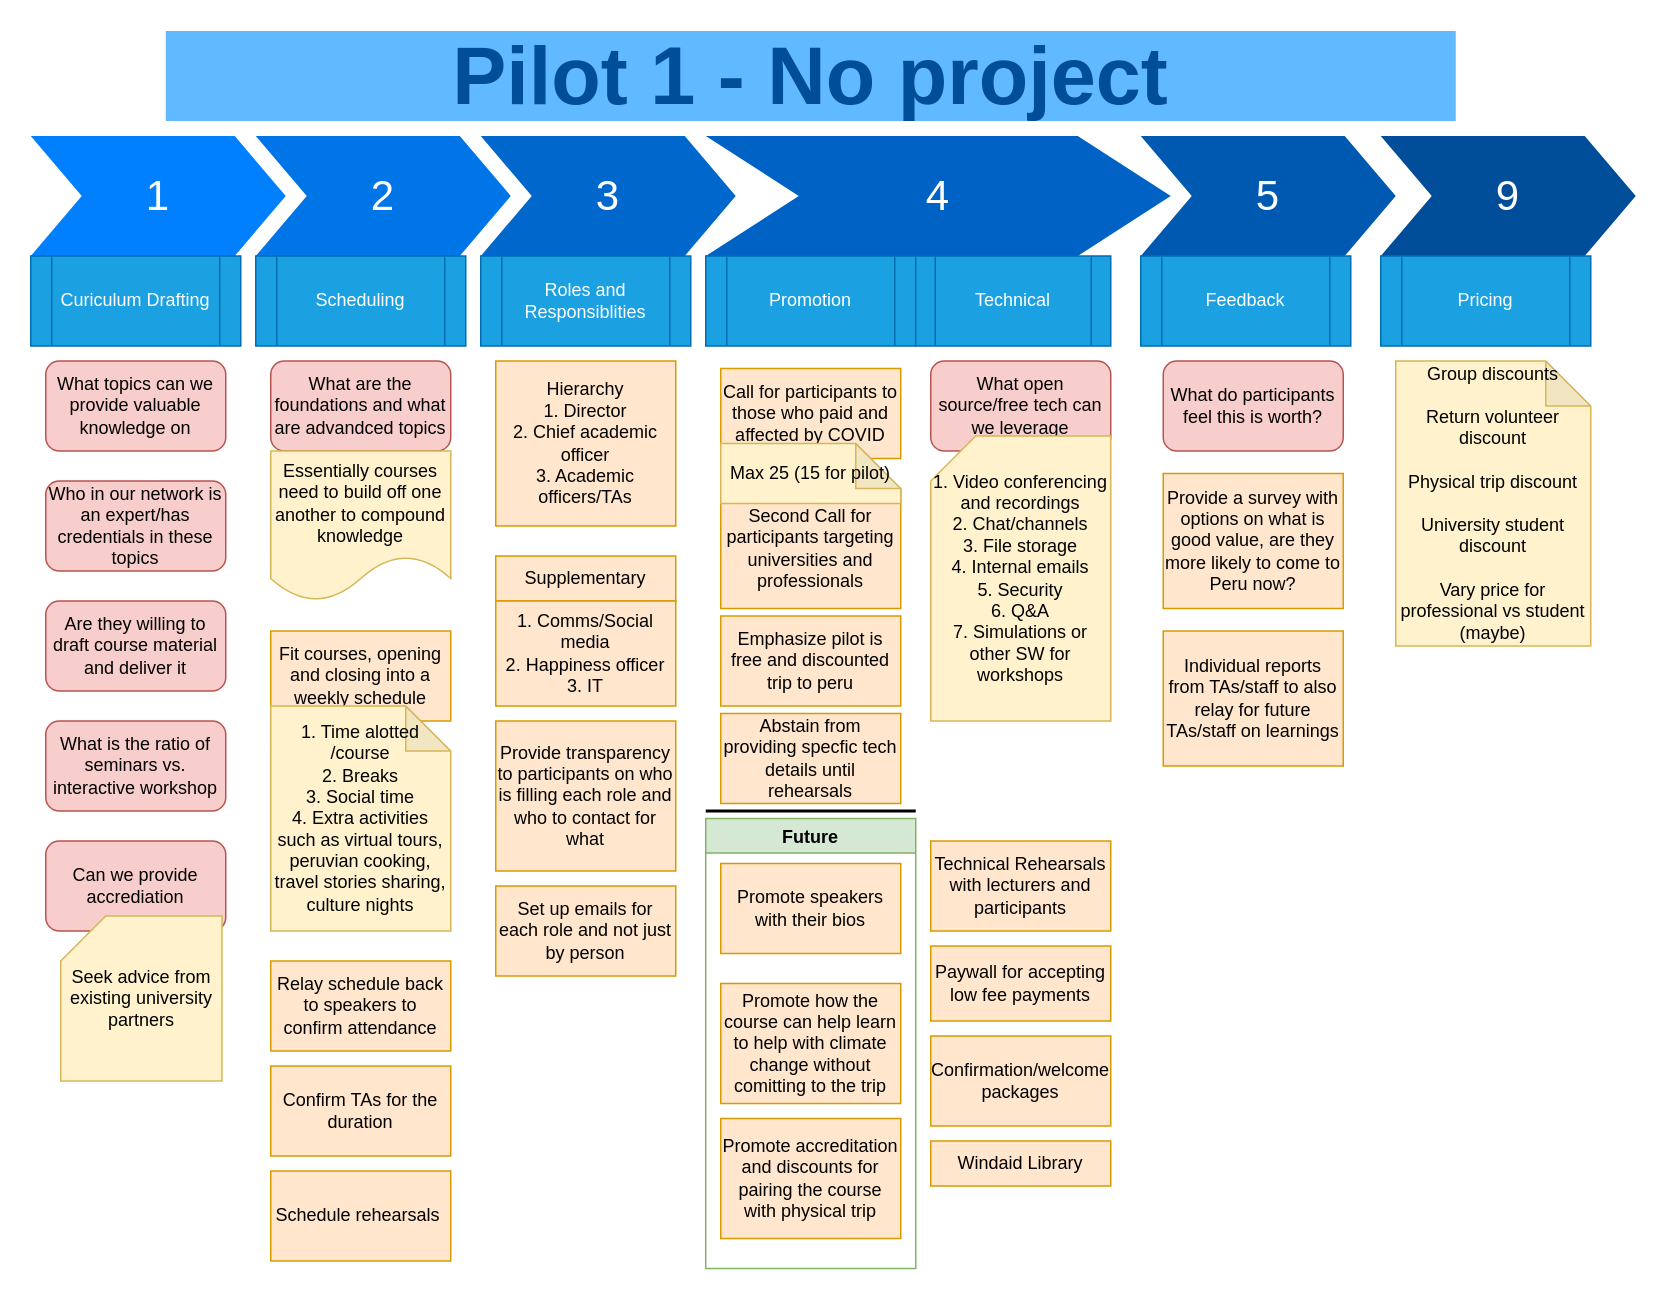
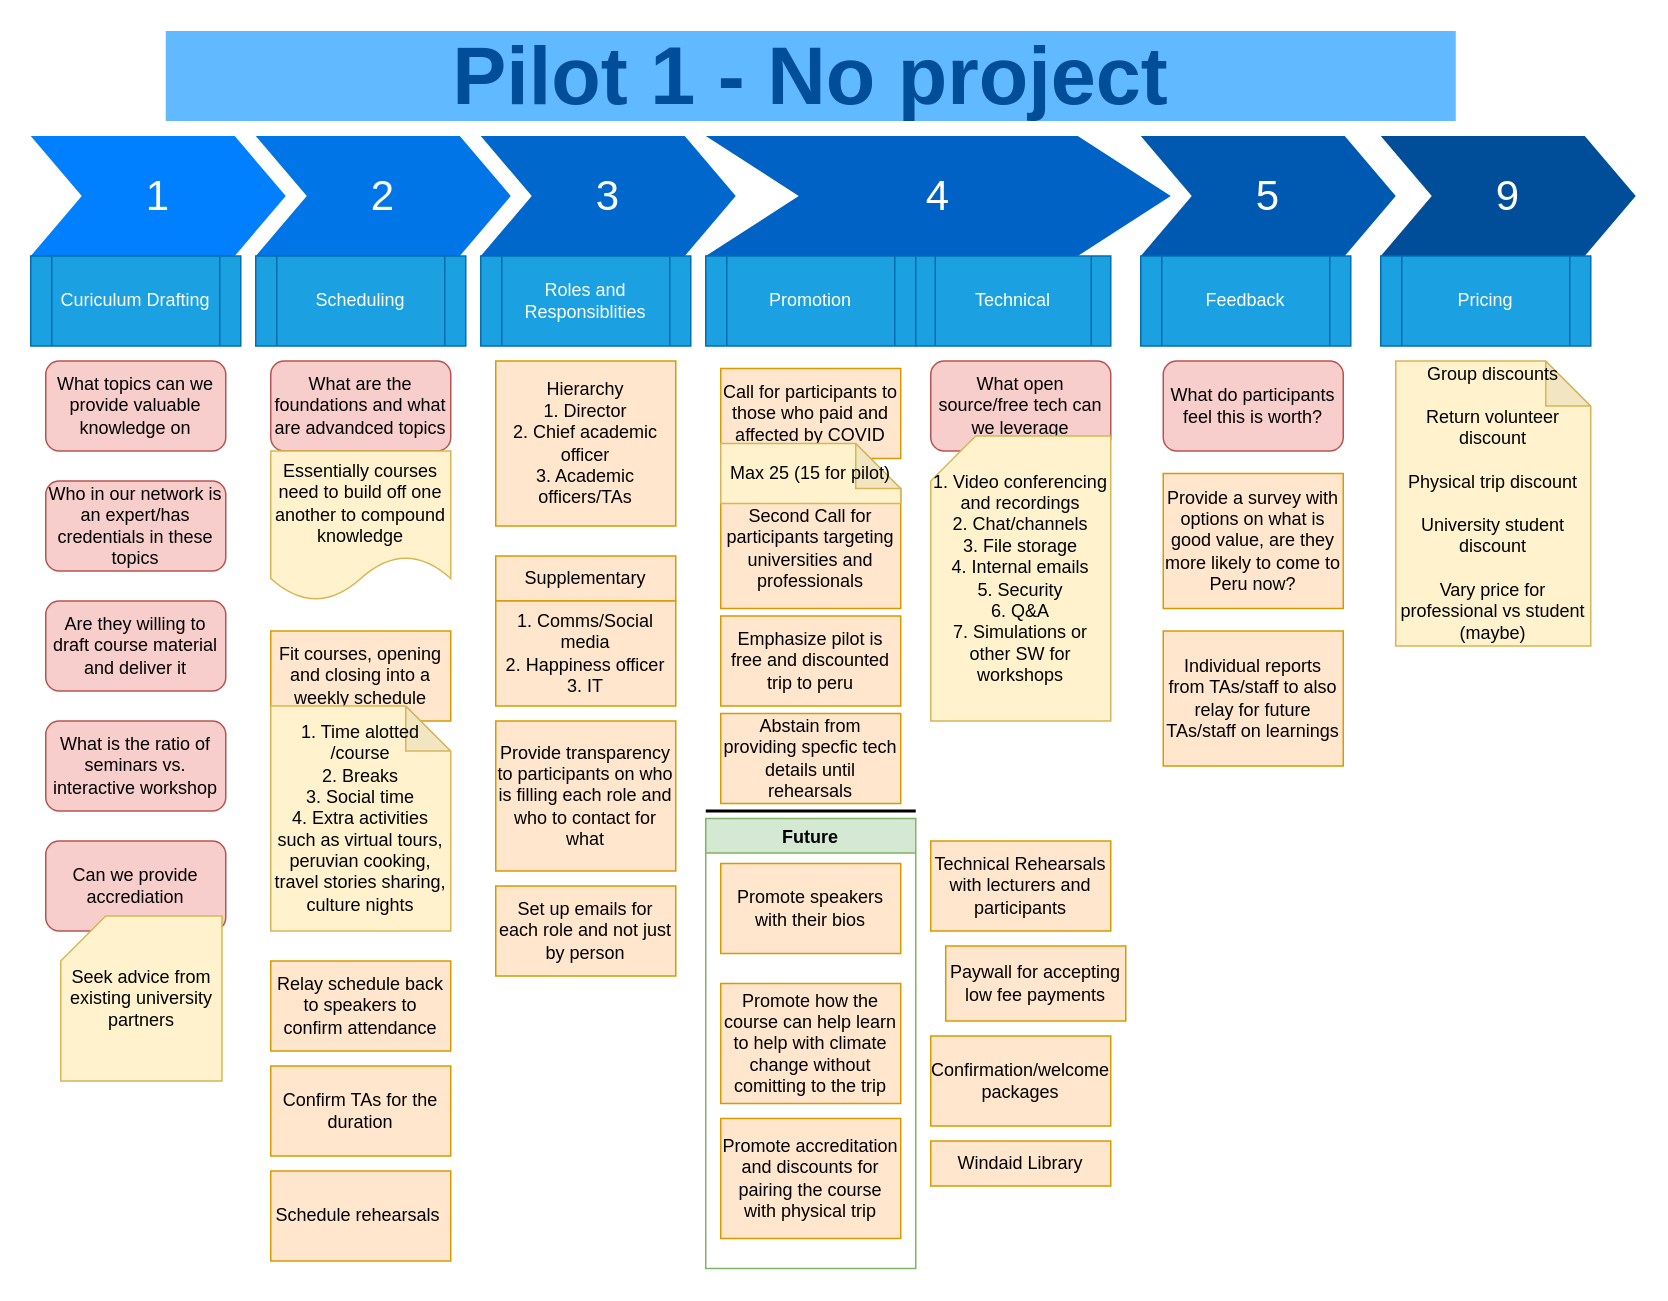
node "Paywall for accepting low fee payments": moved (1021, 983) -> (1036, 983)
